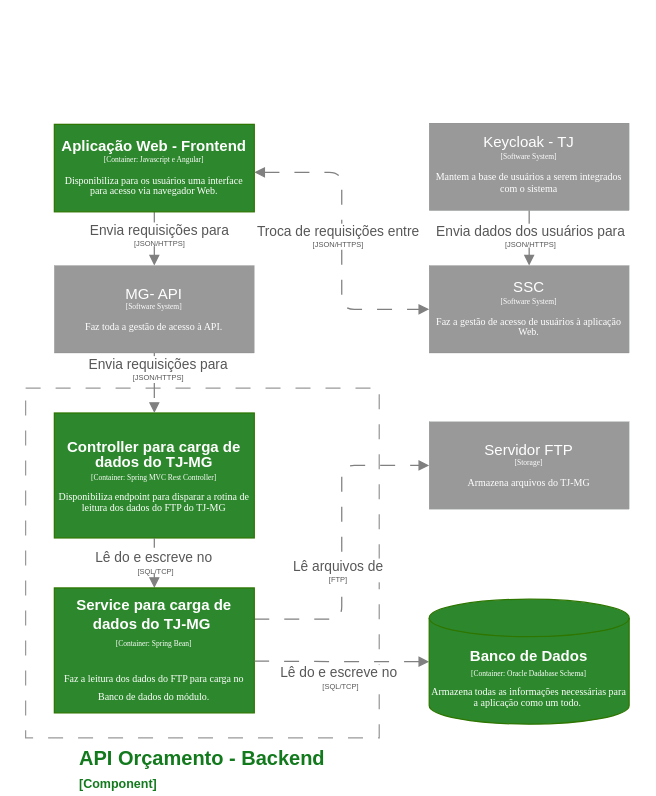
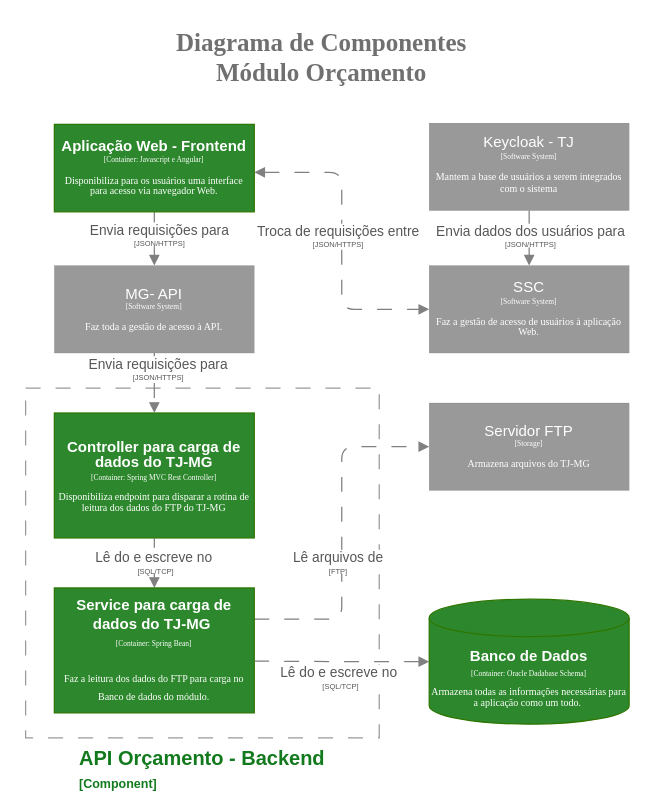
node "Diagrama de Componentes Módulo Orçamento": added
node "Servidor FTP [Storage] Armazena arquivos do TJ-MG": moved (529, 466) -> (529, 447)
